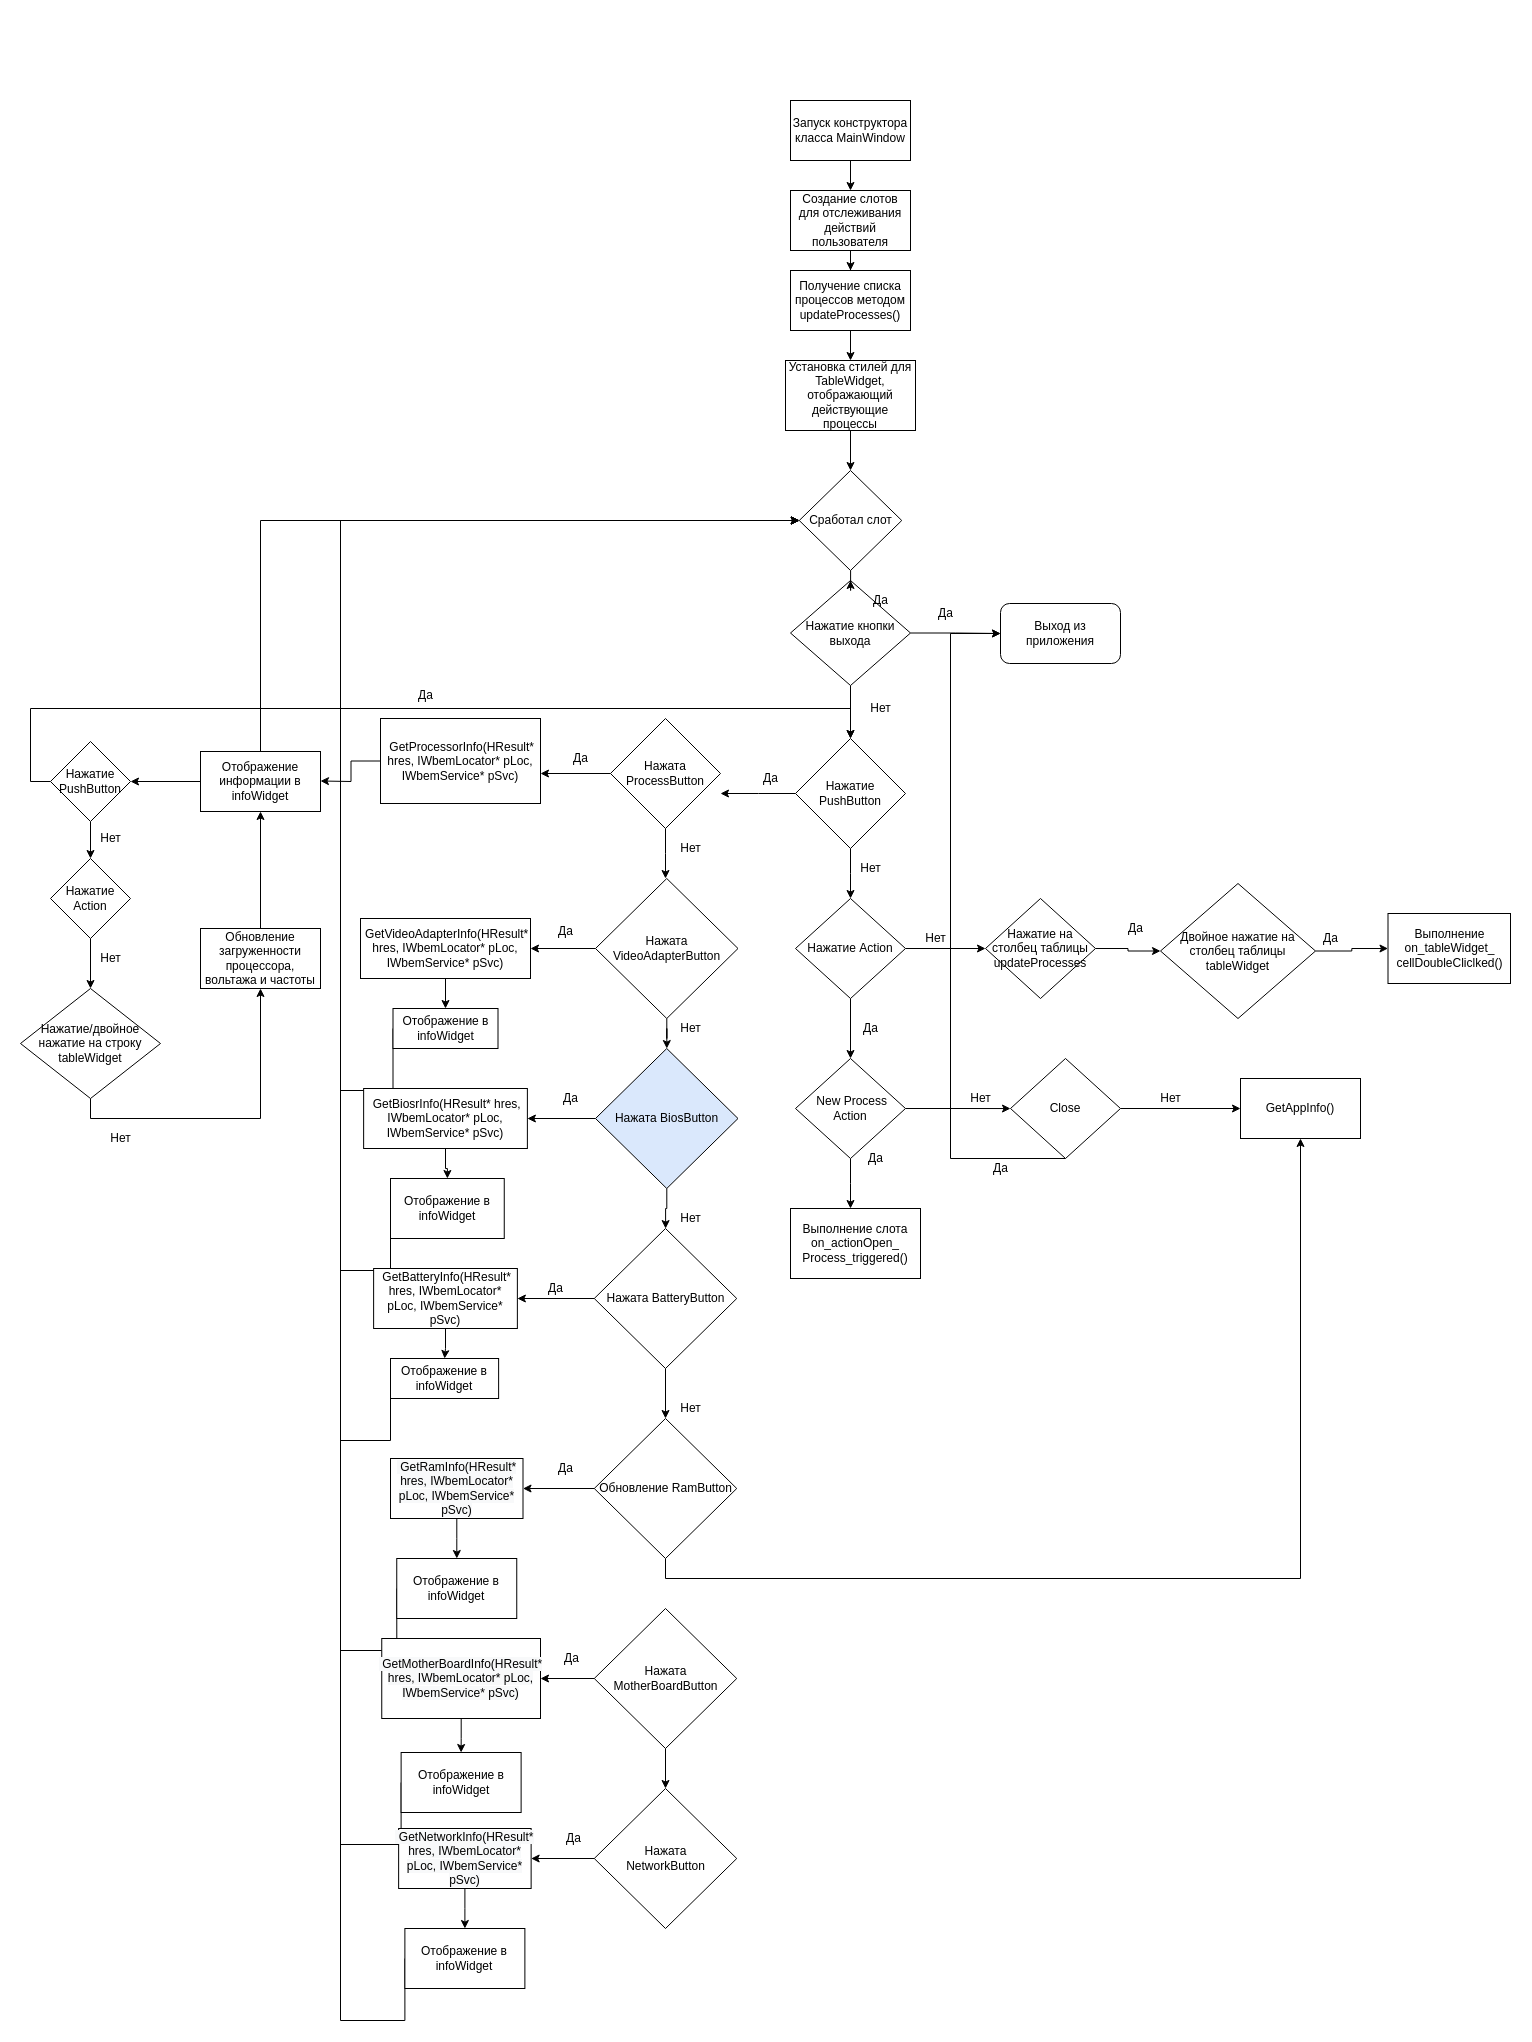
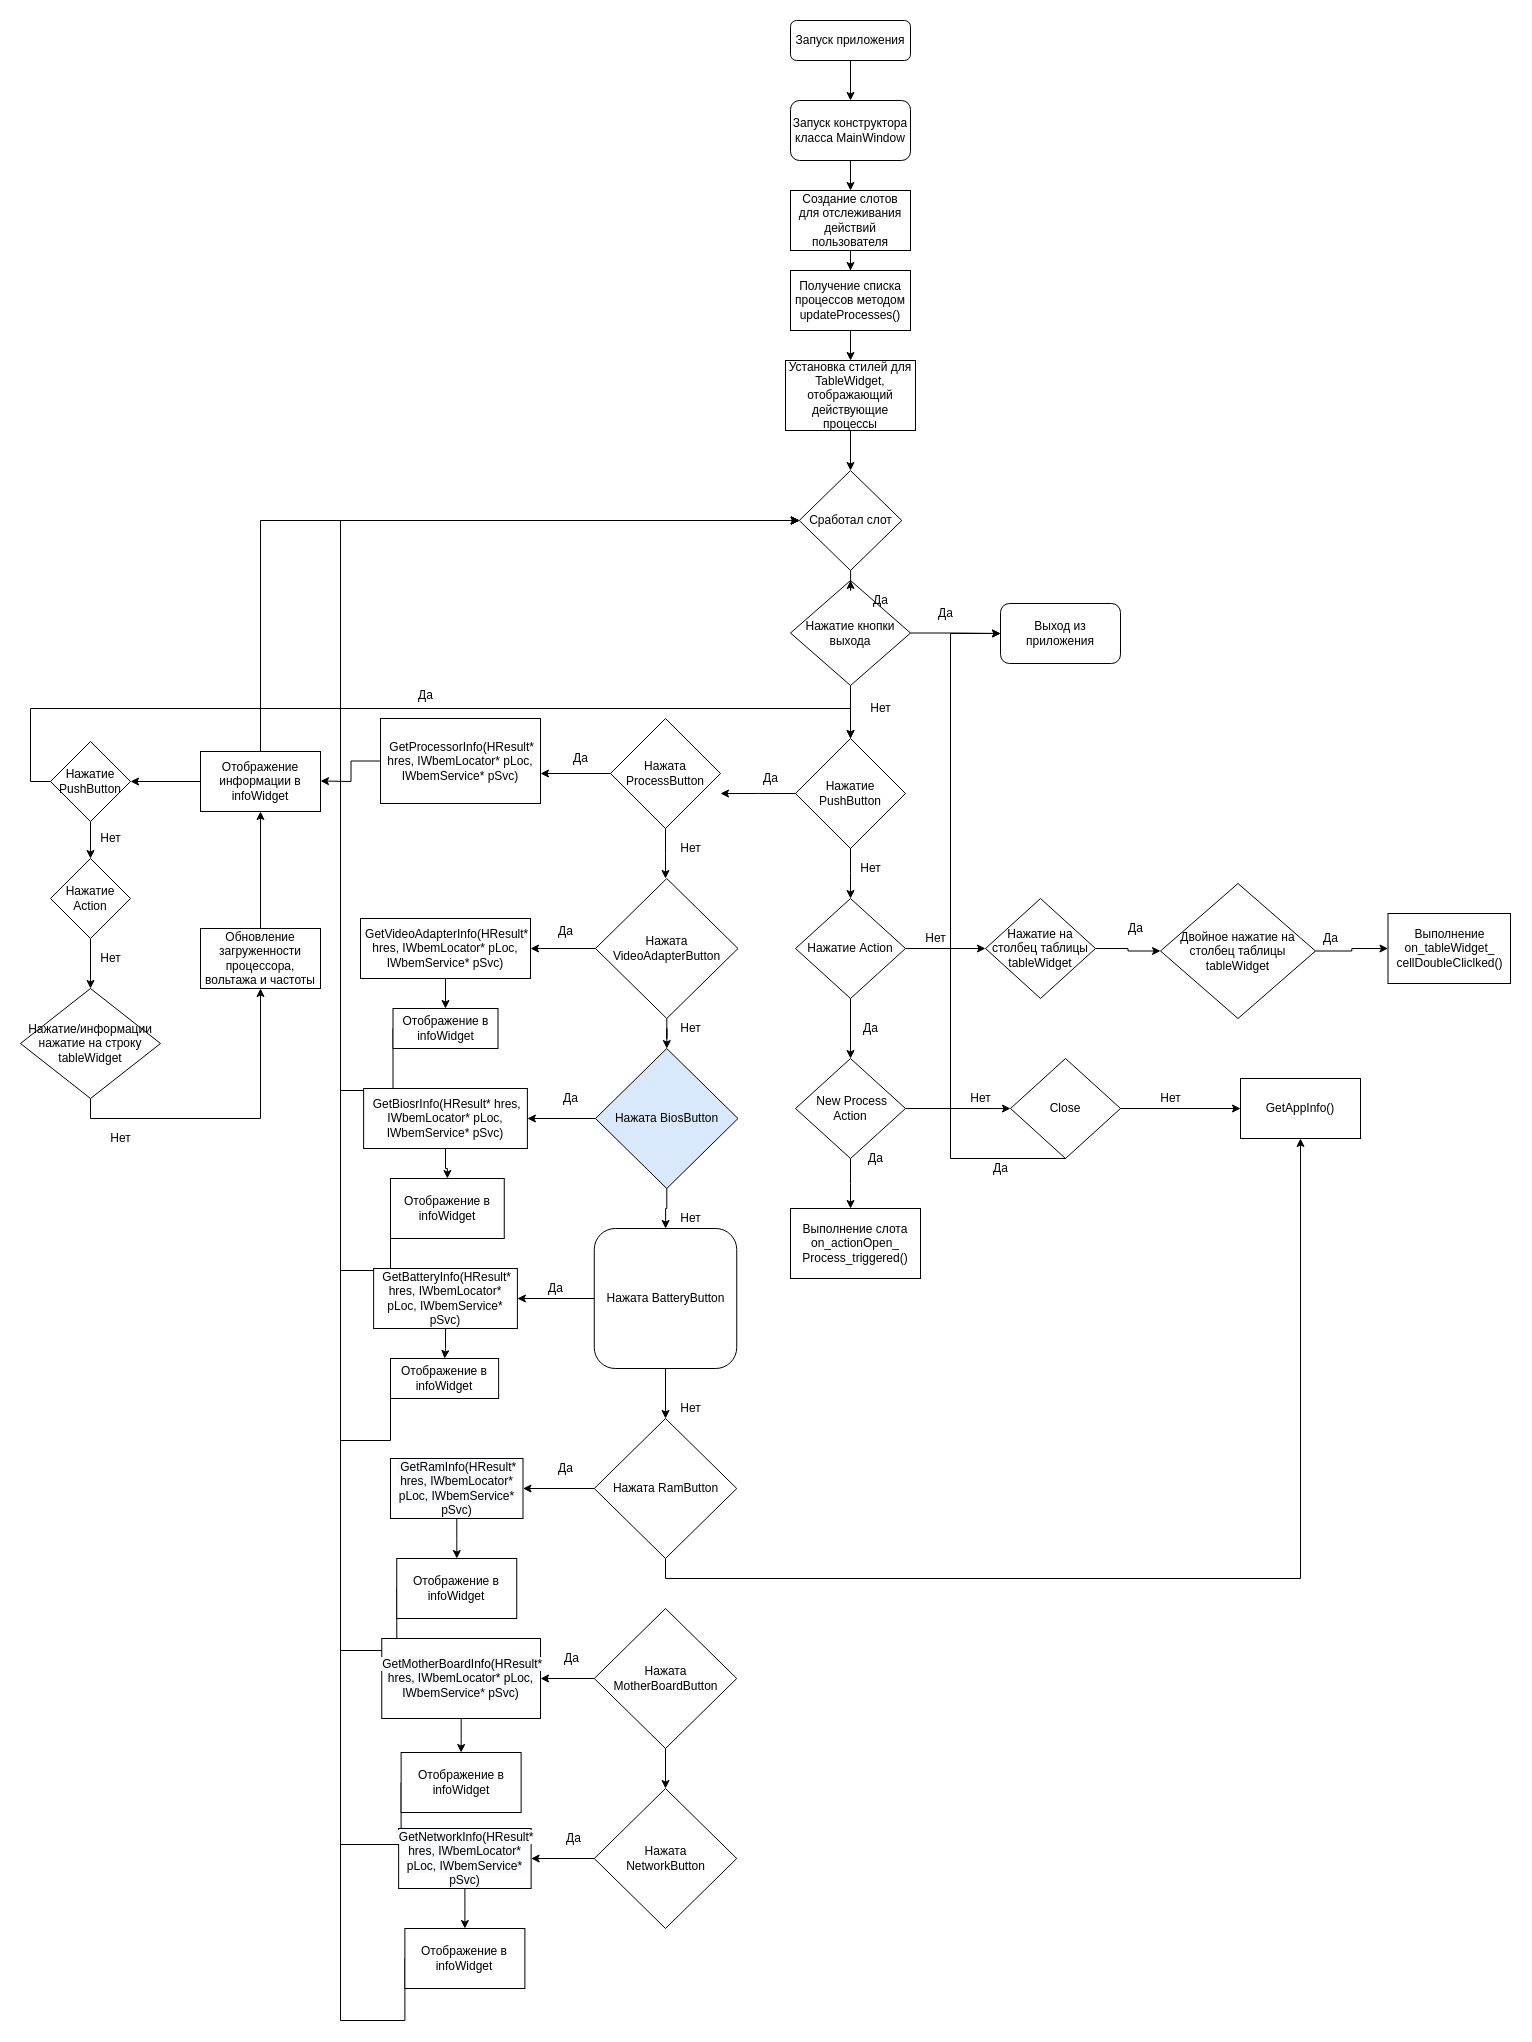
node "Запуск приложения": added
edge "Запуск приложения" -> "Запуск конструктора класса MainWindow": added
node "Запуск конструктора класса MainWindow": shape rectangle -> rounded rectangle
node "Нажатие на столбец таблицы updateProcesses": label "Нажатие на столбец таблицы updateProcesses" -> "Нажатие на столбец таблицы tableWidget"
node "Нажатие/двойное нажатие на строку tableWidget": label "Нажатие/двойное нажатие на строку tableWidget" -> "Нажатие/информации нажатие на строку tableWidget"
node "Нажата BatteryButton": shape diamond -> rounded rectangle
node "Обновление RamButton": label "Обновление RamButton" -> "Нажата RamButton"
